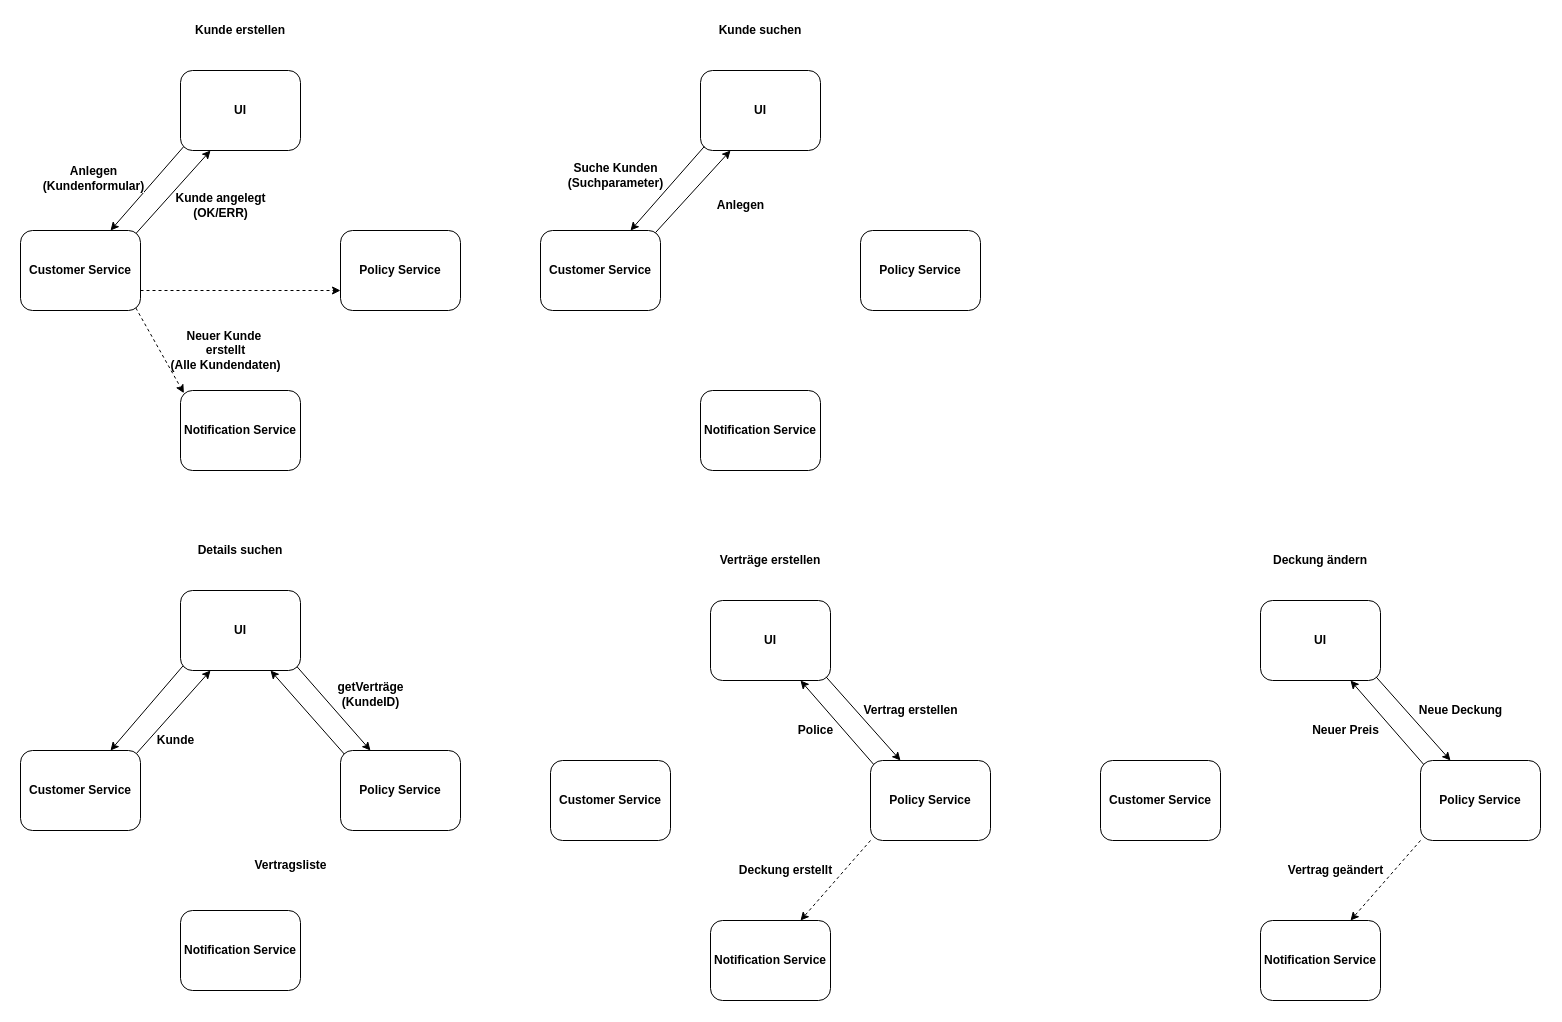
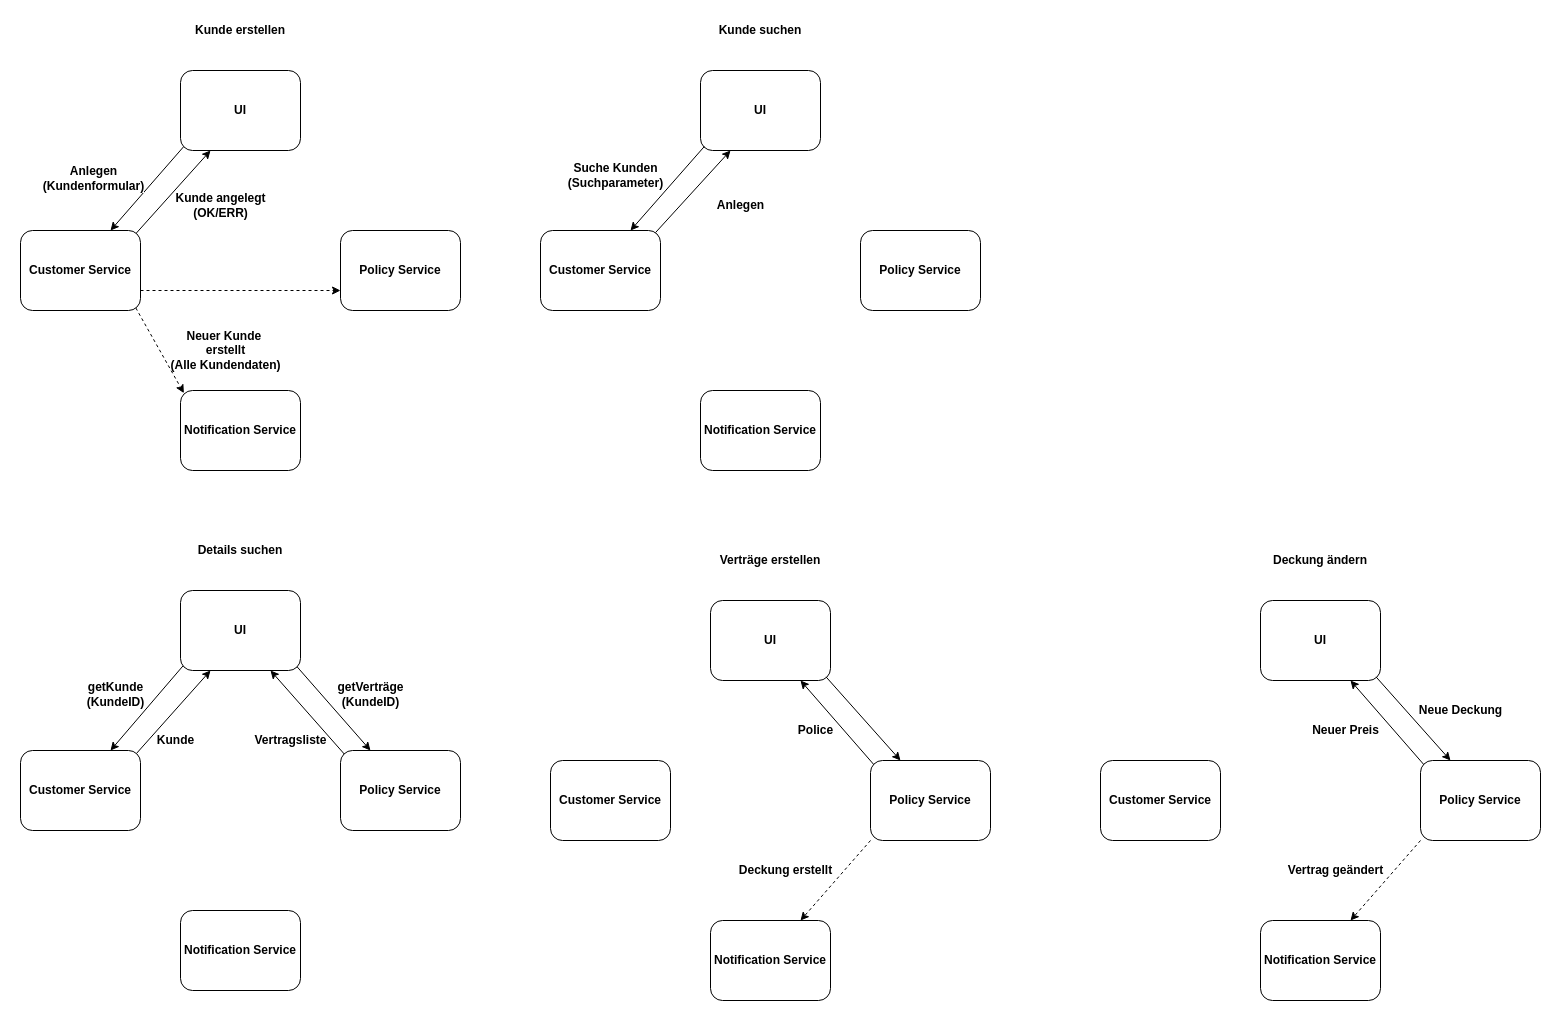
node "getKunde(KundeID)": added
node "Vertrag erstellen": removed
node "Vertragsliste": moved (291, 866) -> (291, 741)
